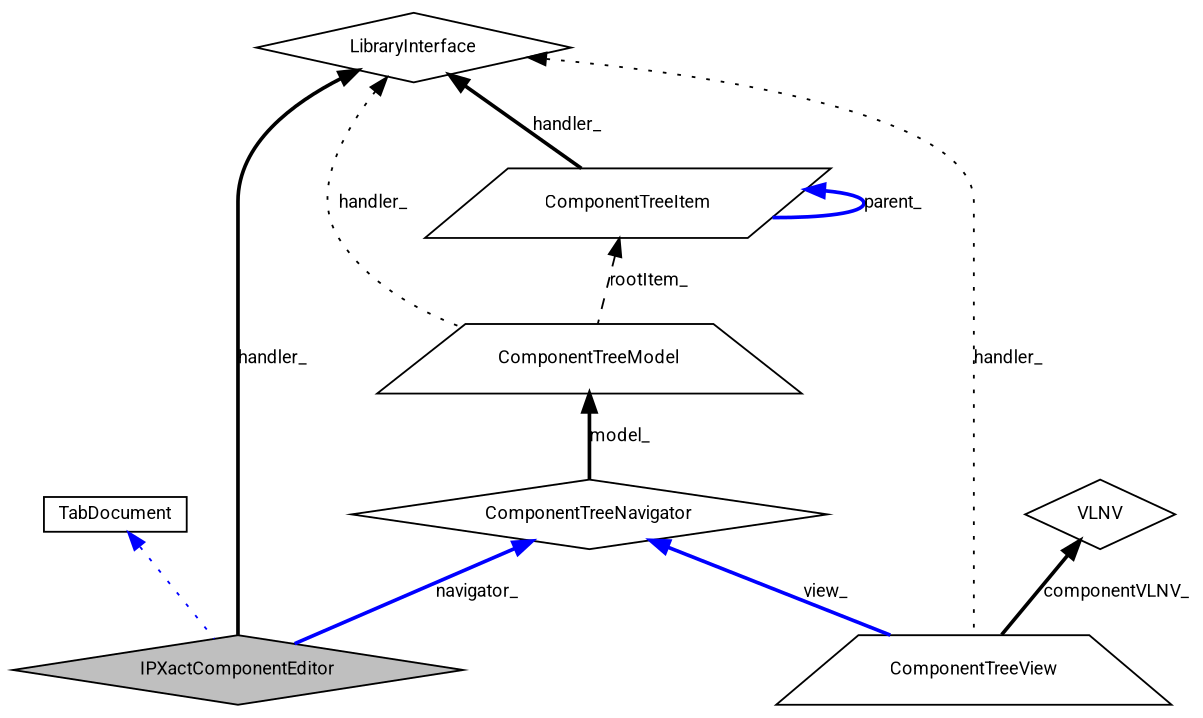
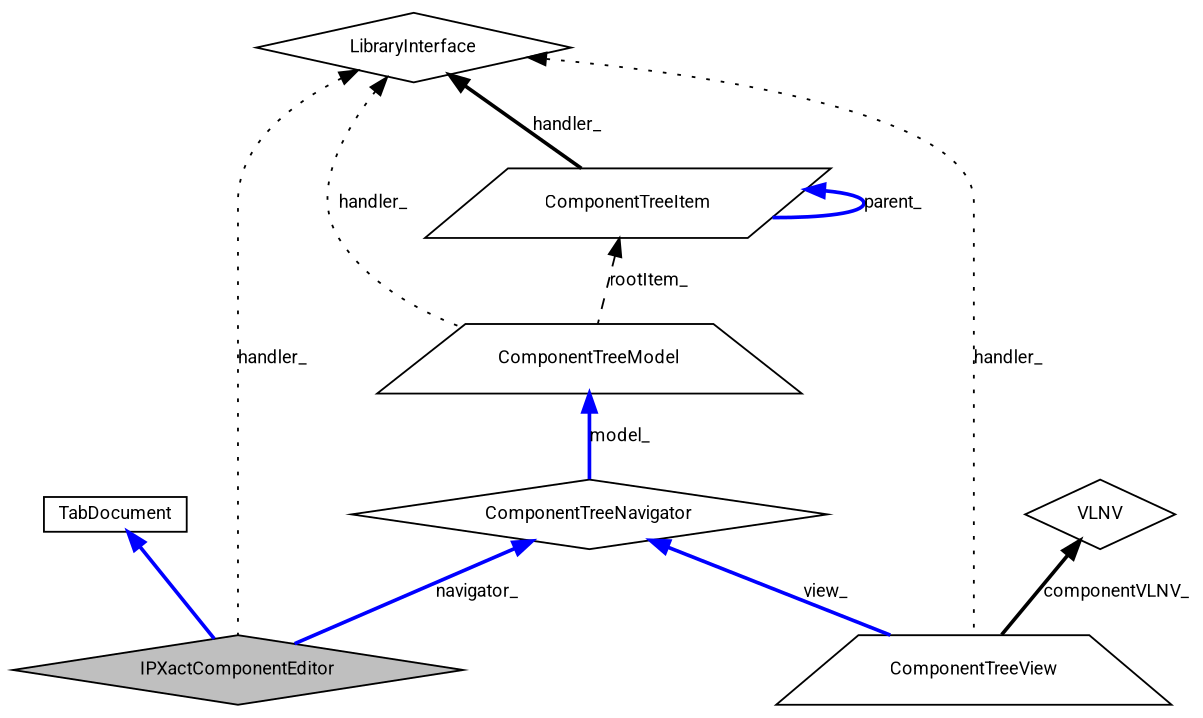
edge "IPXactComponentEditor" -> "LibraryInterface": style bold -> dotted
edge "ComponentTreeNavigator" -> "ComponentTreeModel": color black -> blue
edge "IPXactComponentEditor" -> "TabDocument": style dotted -> bold
